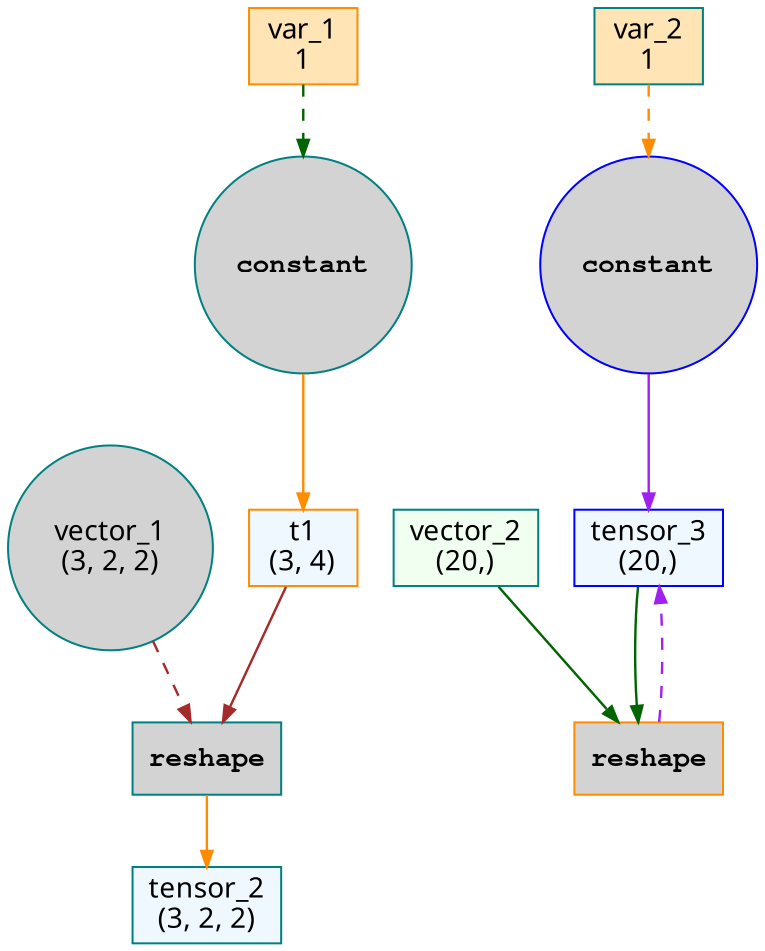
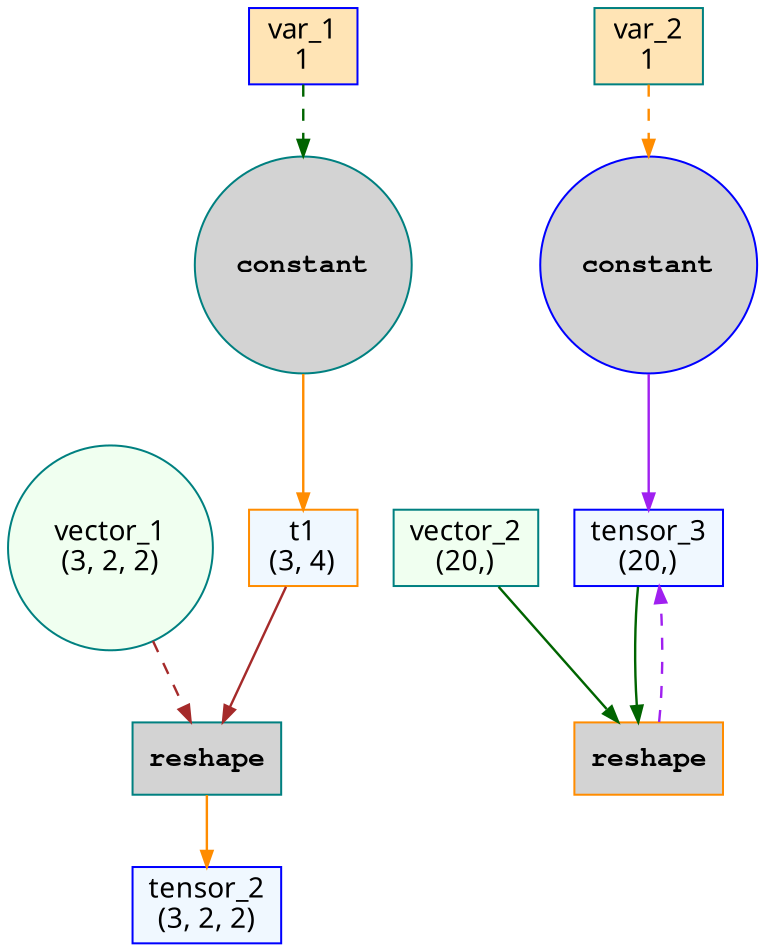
node "var_1 1": color darkorange -> blue
node "vector_1 (3, 2, 2)": fillcolor lightgray -> honeydew
node "tensor_2 (3, 2, 2)": color teal -> blue
